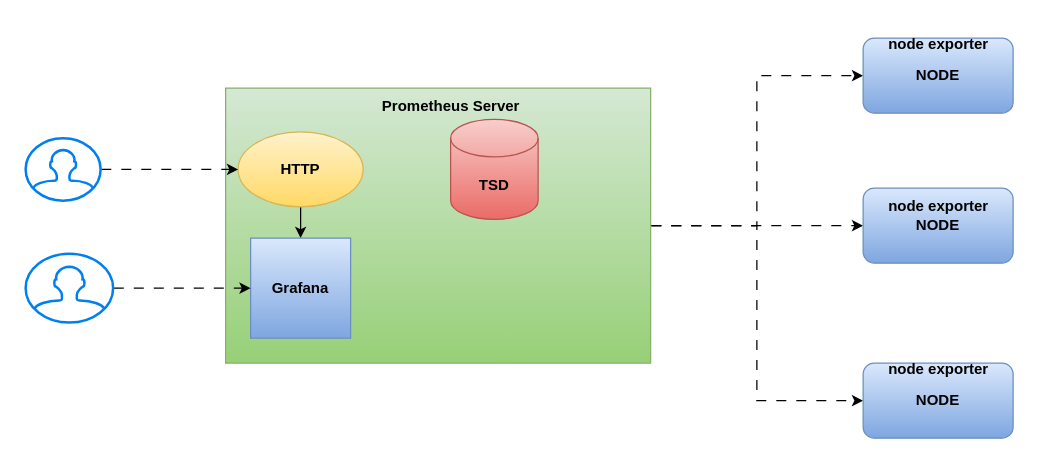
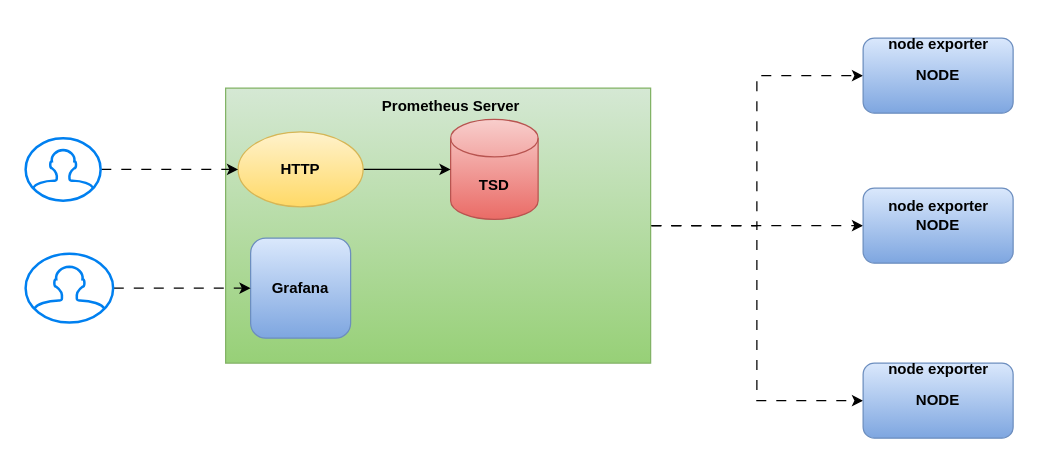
edge "HTTP" -> "Grafana": now "HTTP" -> "TSD"
node "Grafana": shape rectangle -> rounded rectangle
